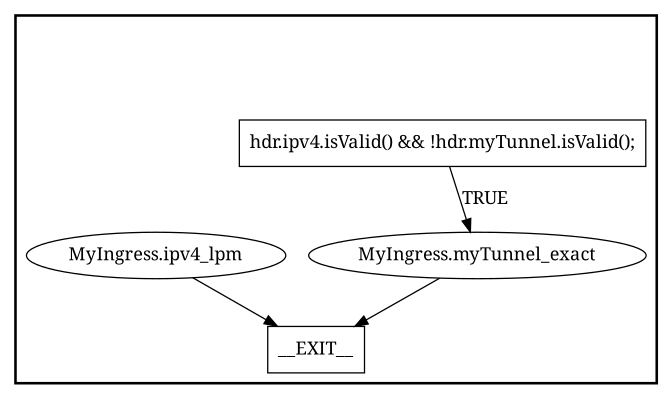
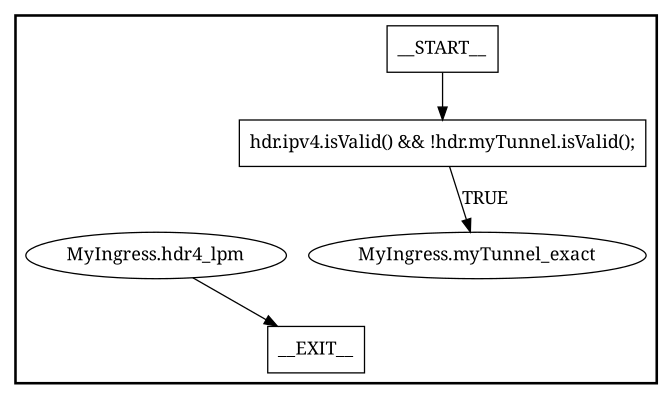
node "__START__": added
node "MyIngress.ipv4_lpm": label "MyIngress.ipv4_lpm" -> "MyIngress.hdr4_lpm"
edge "MyIngress.myTunnel_exact" -> "__EXIT__": removed
